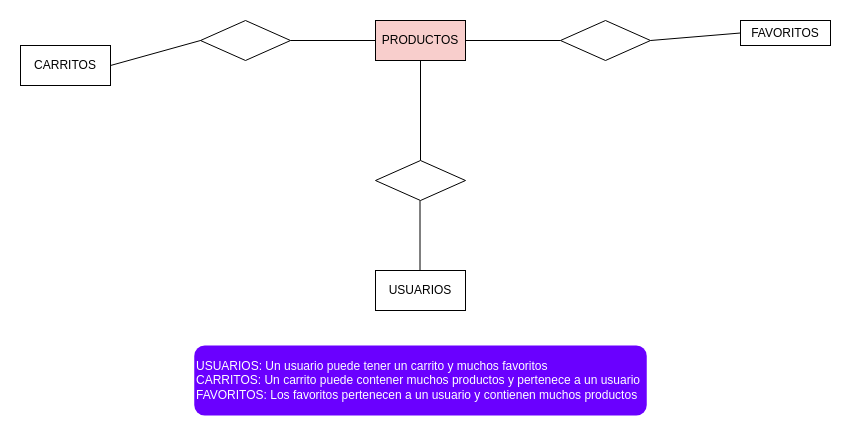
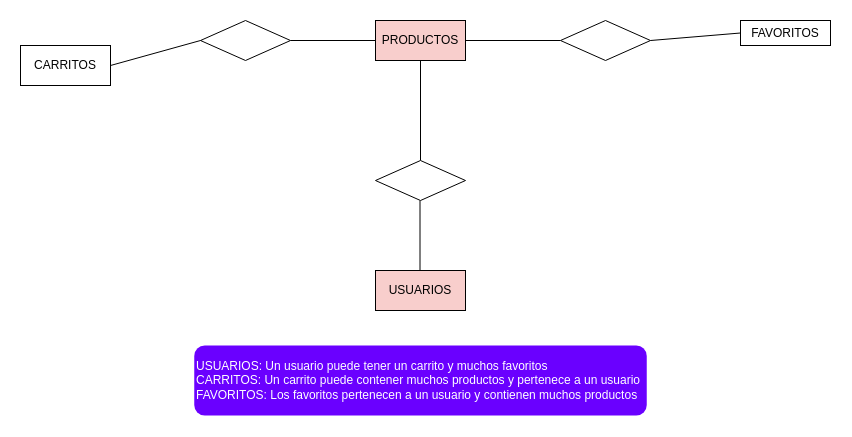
node "USUARIOS": fillcolor #ffffff -> #f8cecc
